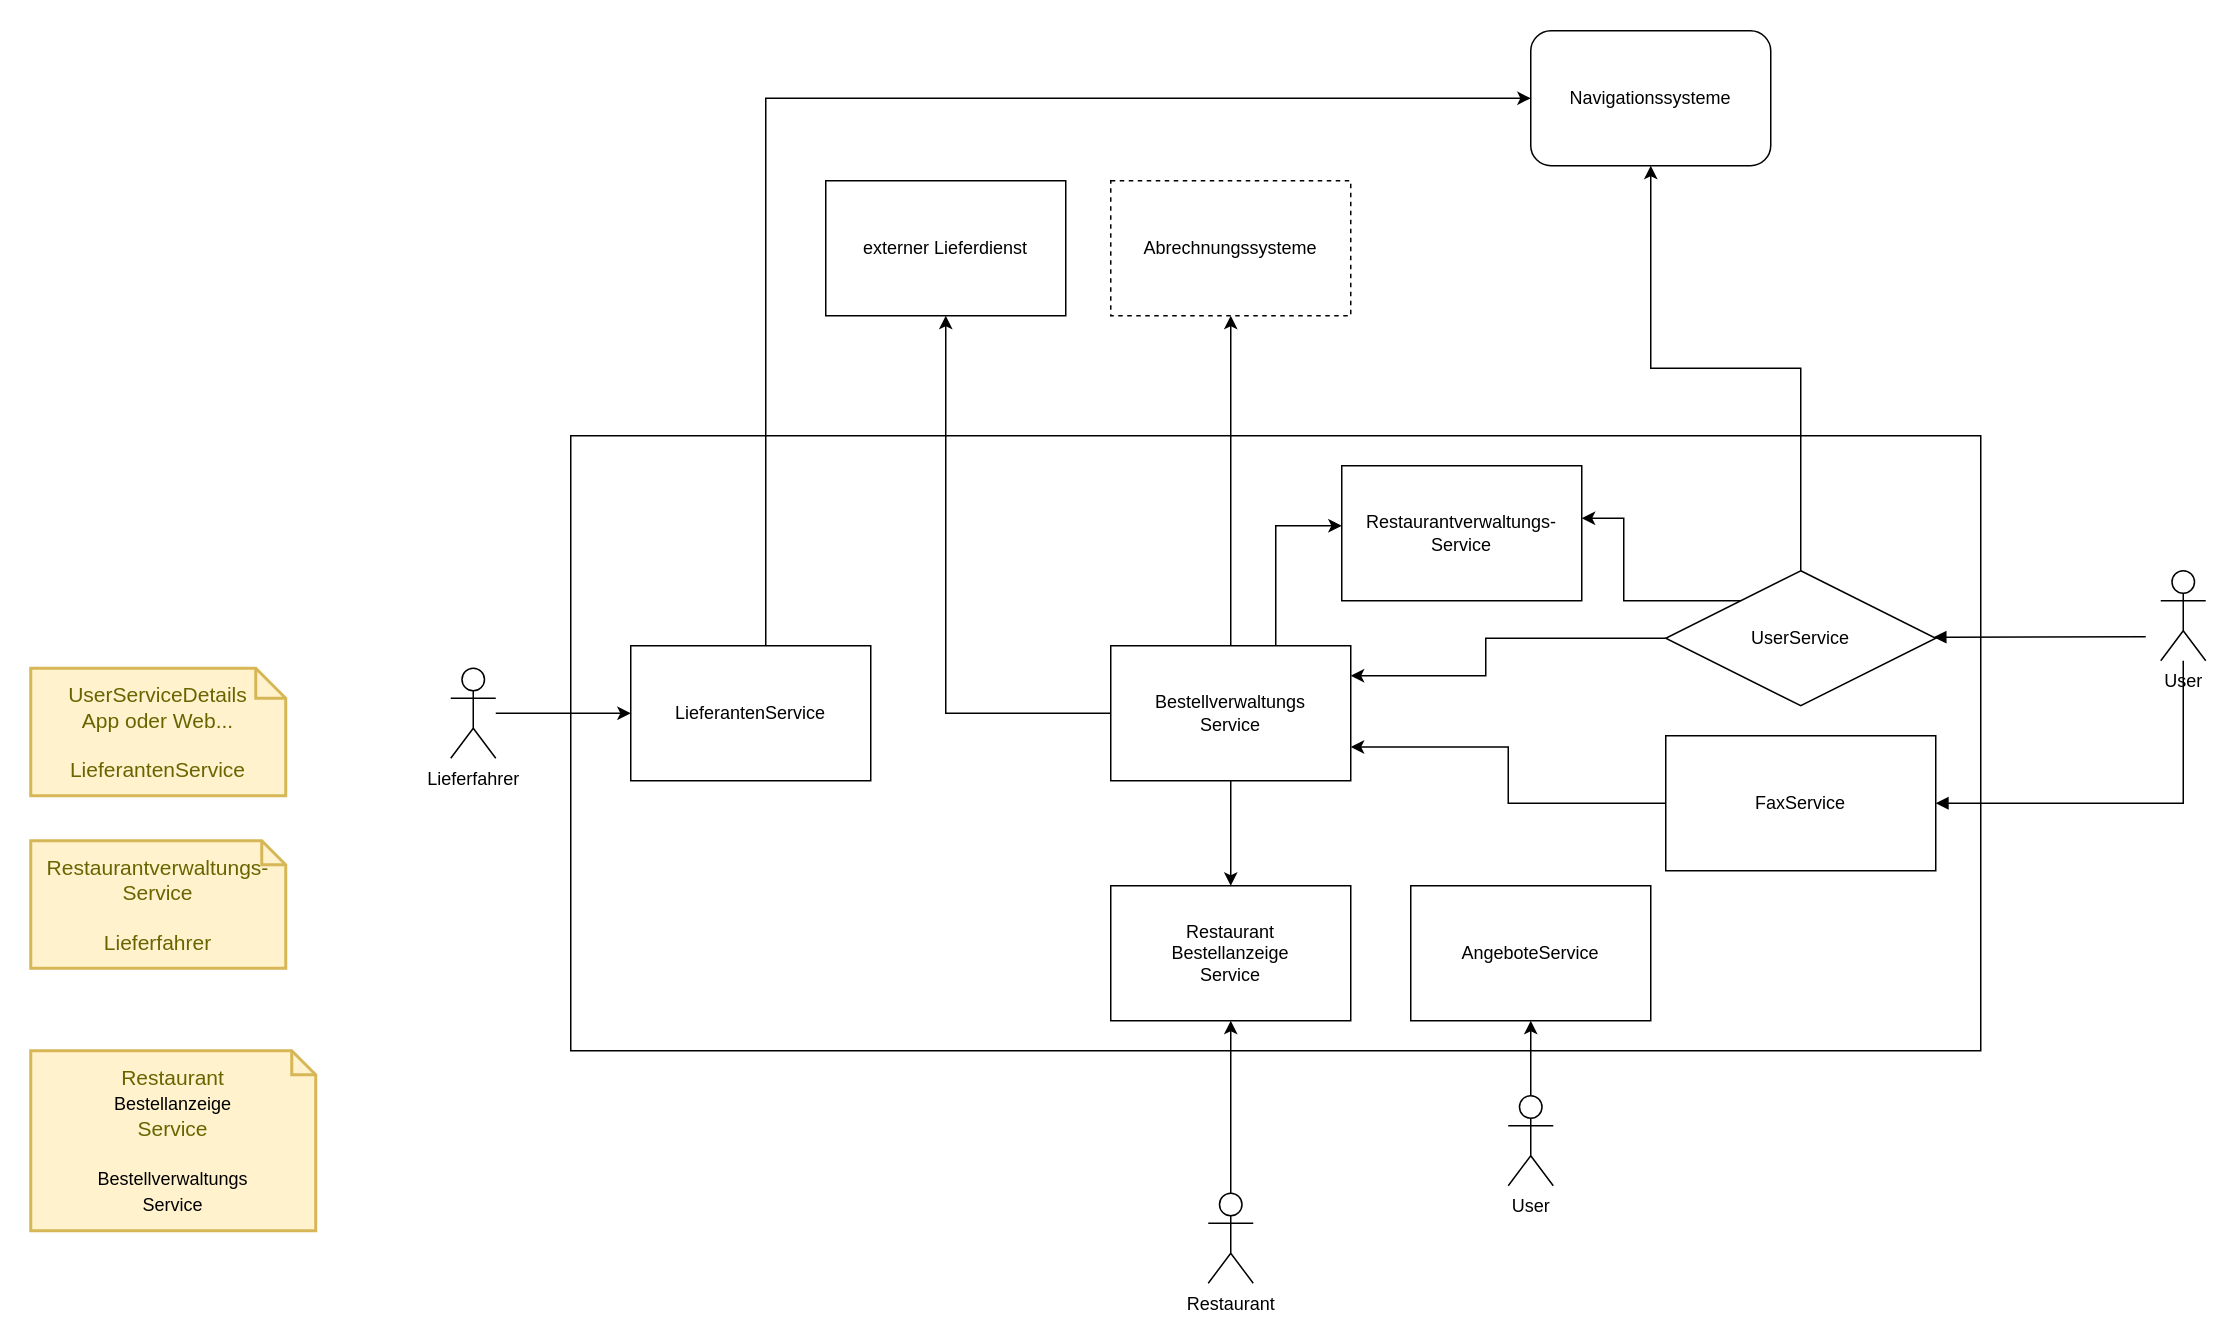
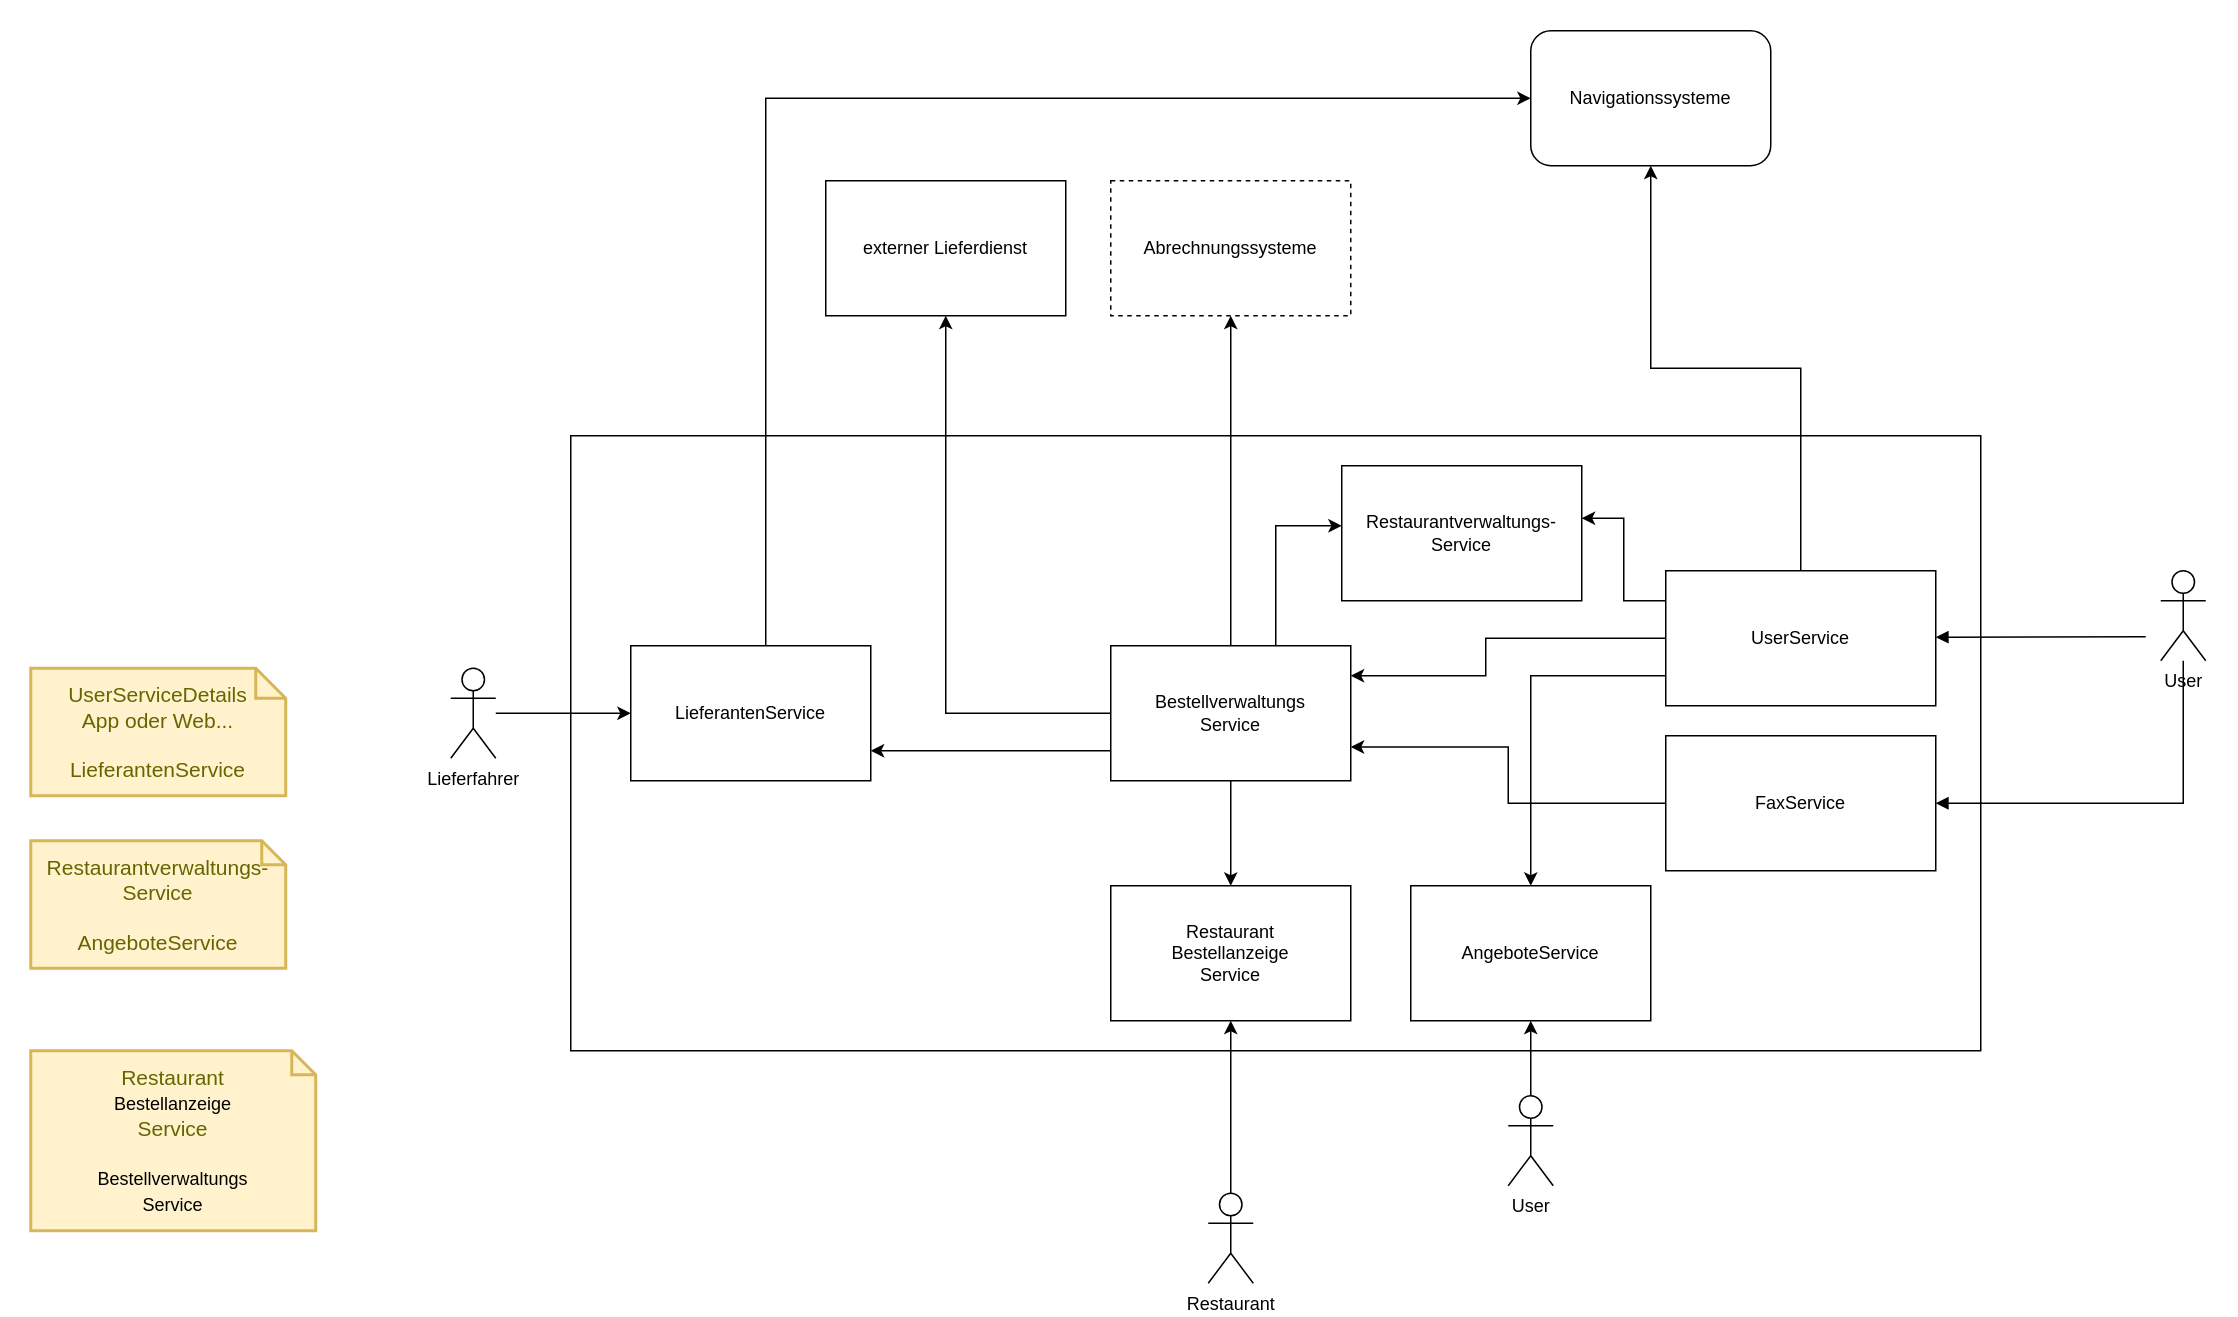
node "UserService": shape diamond -> rectangle
edge "UserService" -> "AngeboteService": added
edge "Bestellverwaltungs Service" -> "LieferantenService": added
node "Restaurantverwaltungs-Service Lieferfahrer": label "Restaurantverwaltungs-Service Lieferfahrer" -> "Restaurantverwaltungs-Service AngeboteService"
